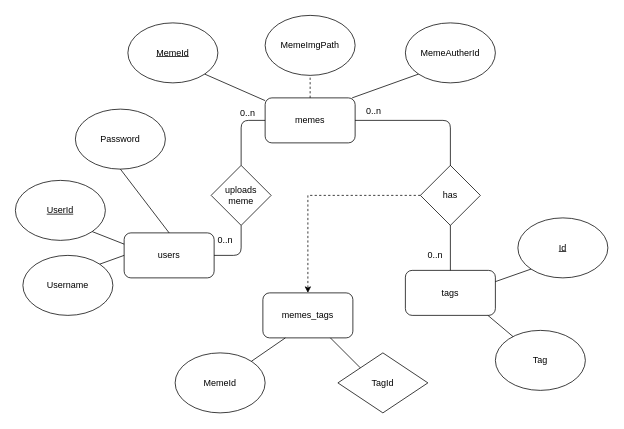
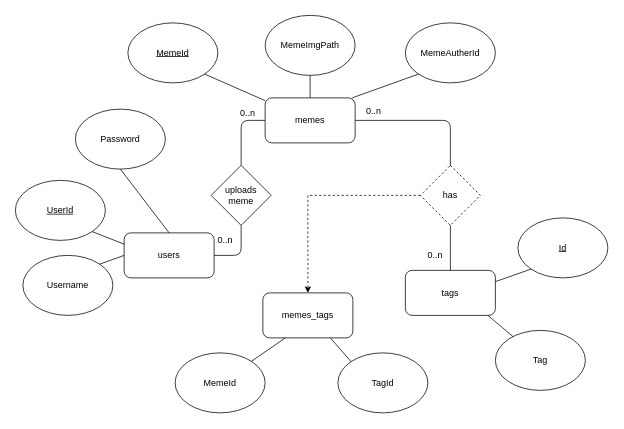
edge "MemeImgPath" -- "memes": style dashed -> solid
node "has": style solid -> dashed
node "TagId": shape diamond -> ellipse
